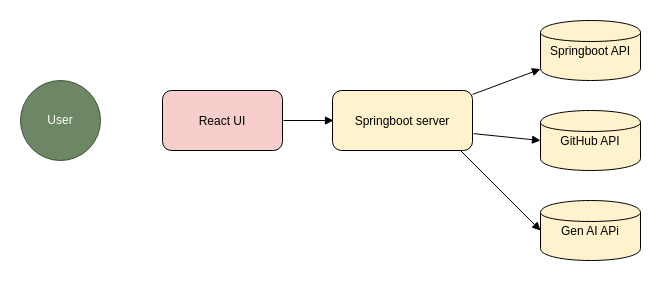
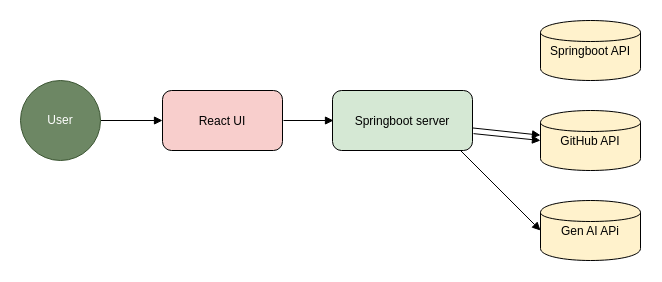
edge "Springboot server" -> "Springboot API": now "Springboot server" -> "GitHub API"
edge "User" -> "React UI": added
node "Springboot server": fillcolor #fff2cc -> #d5e8d4
